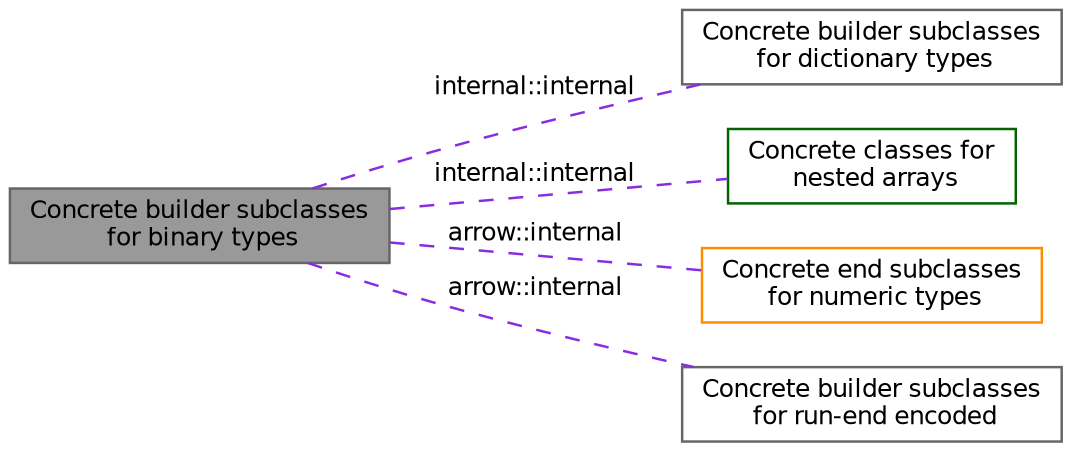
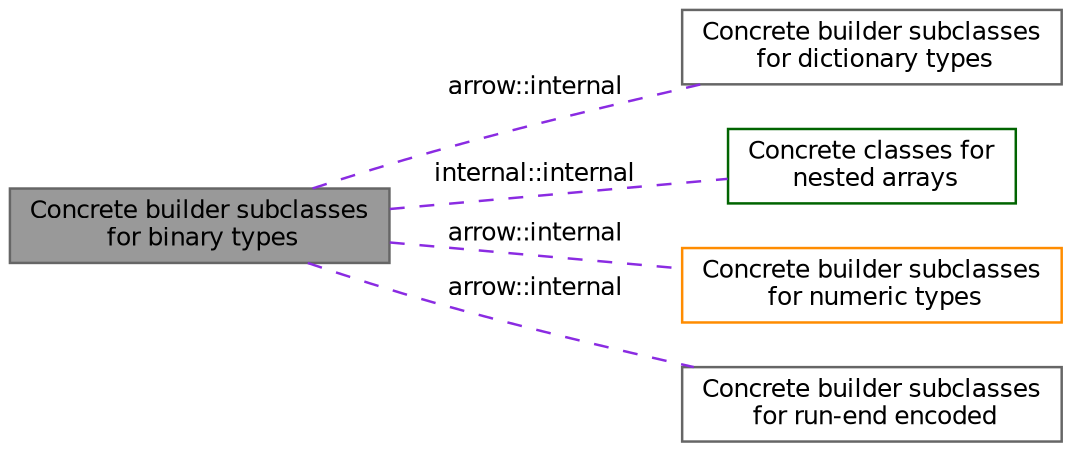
edge "Concrete builder subclasses for dictionary types" -- "Concrete builder subclasses for binary types": label "internal::internal" -> "arrow::internal"
node "Concrete end subclasses for numeric types": label "Concrete end subclasses for numeric types" -> "Concrete builder subclasses for numeric types"
